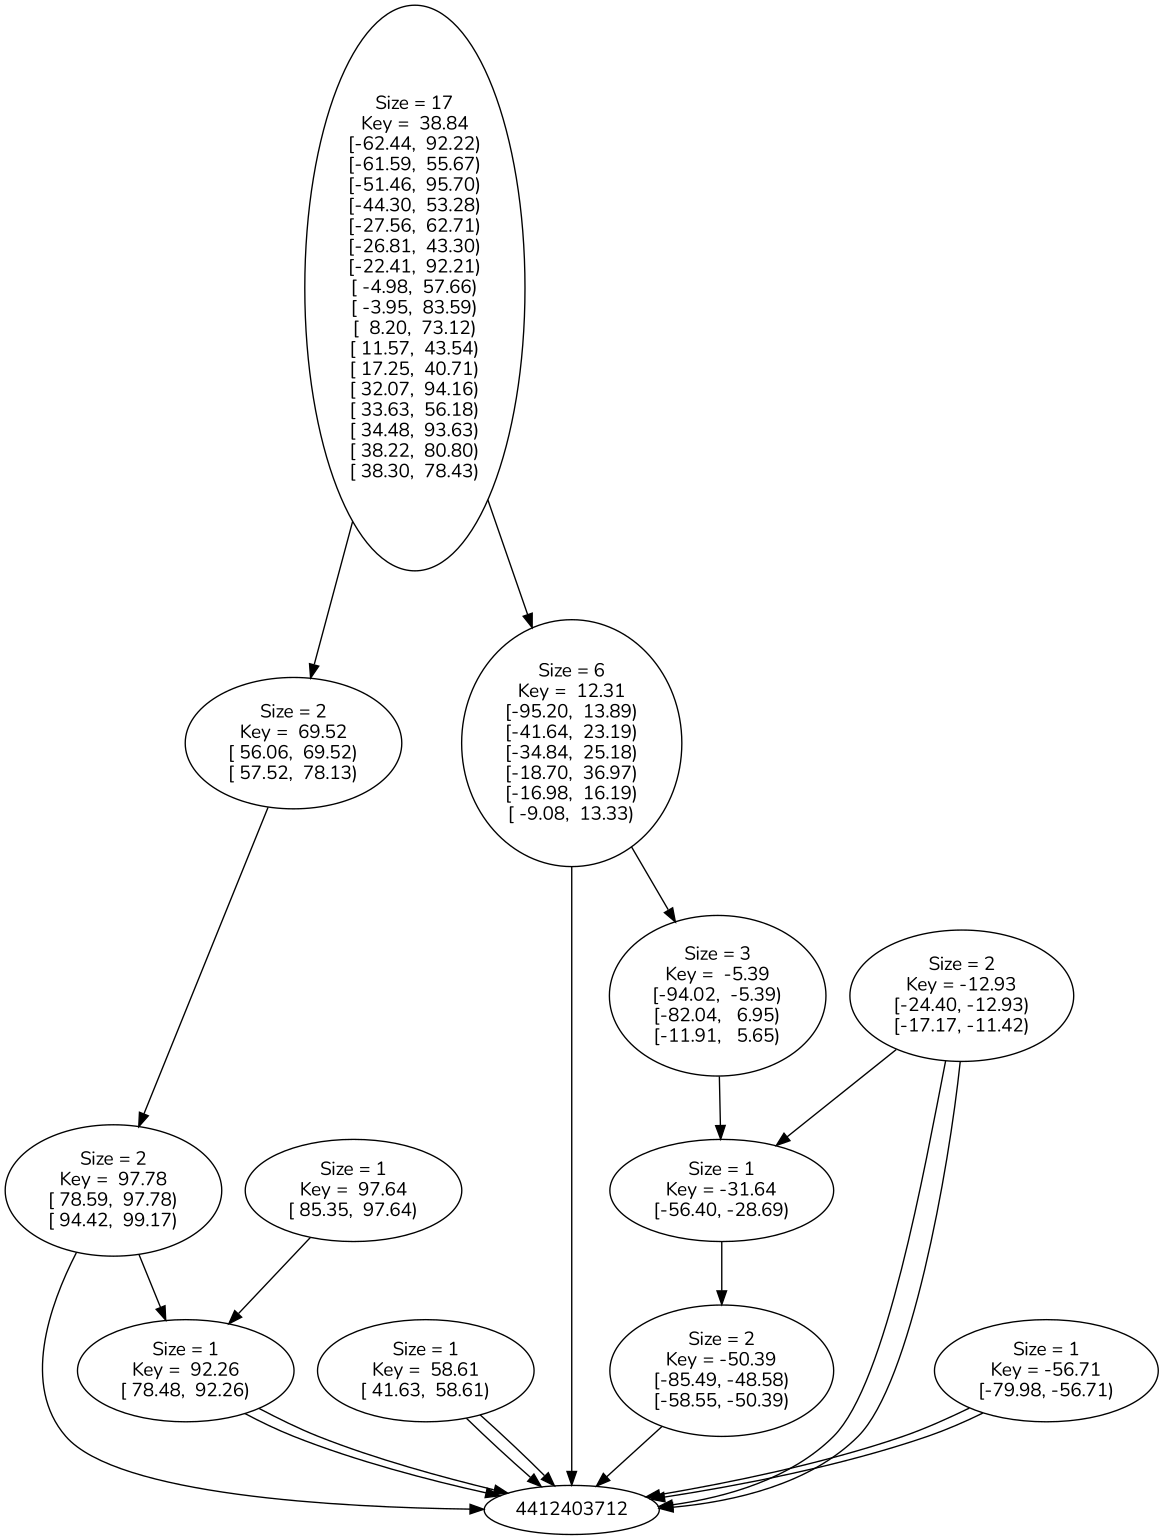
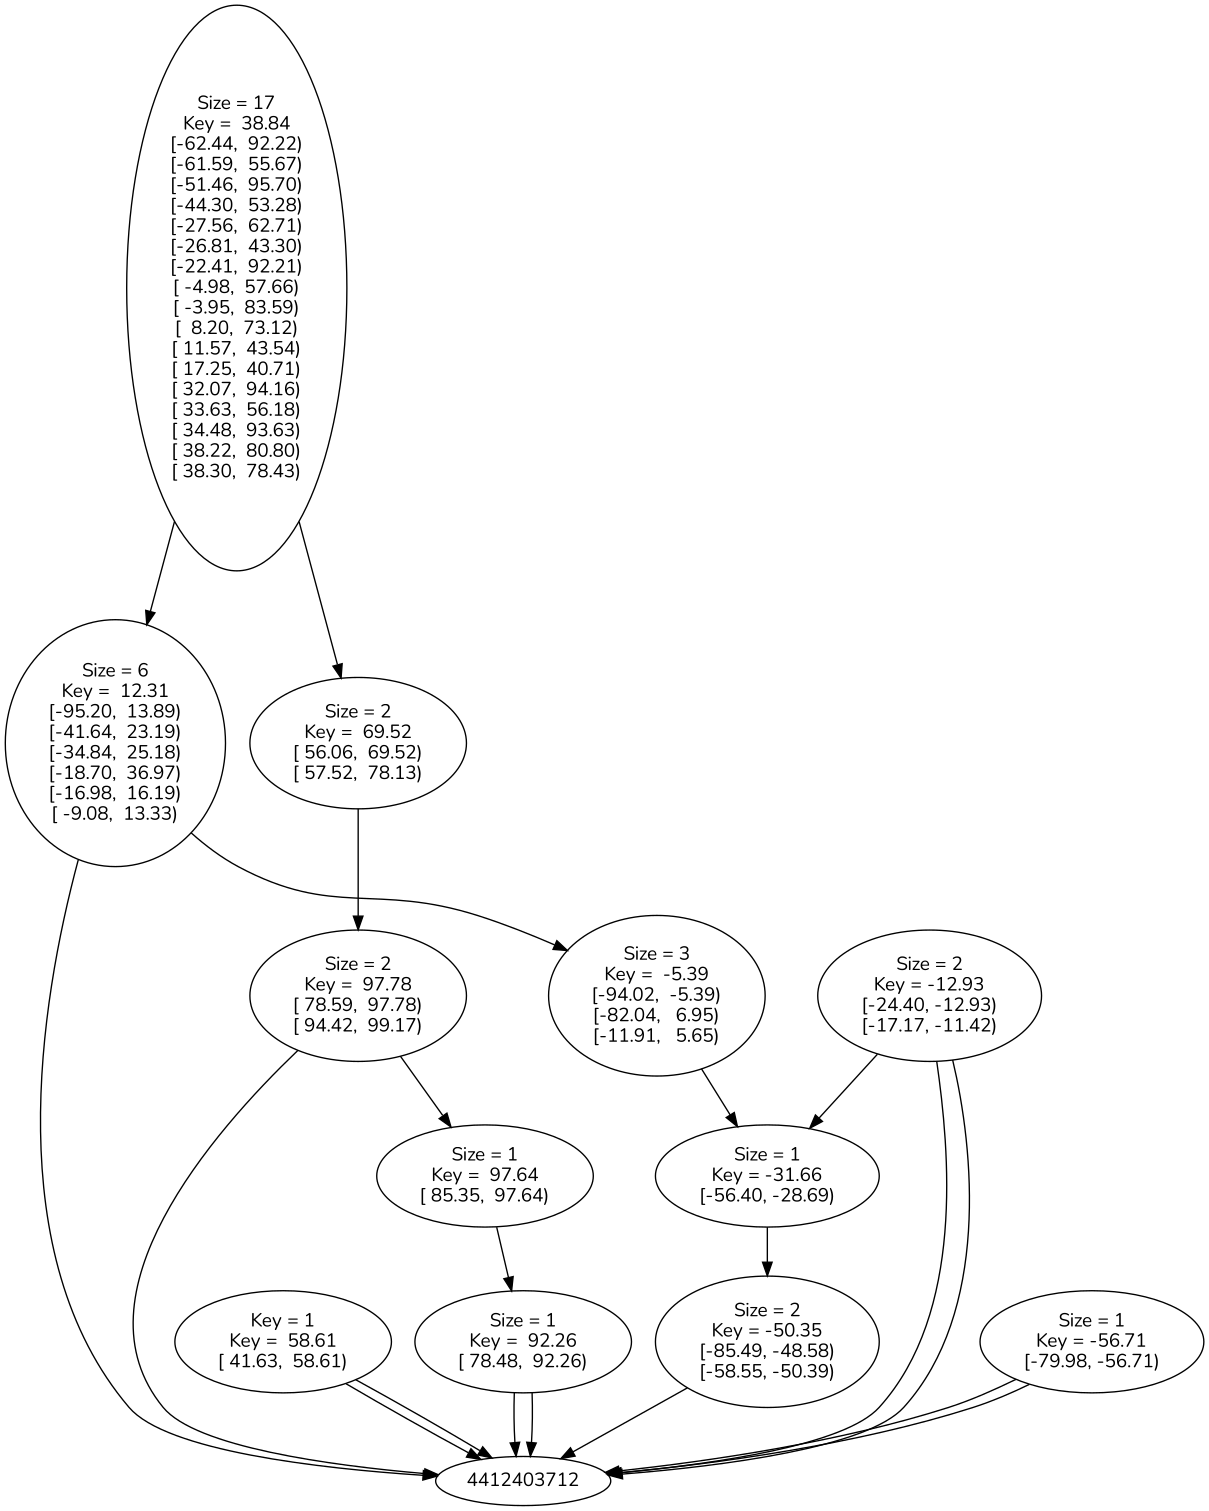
node "Size = 1 Key = -31.64 [-56.40, -28.69)": label "Size = 1 Key = -31.64 [-56.40, -28.69)" -> "Size = 1 Key = -31.66 [-56.40, -28.69)"
edge "Size = 2 Key =  97.78 [ 78.59,  97.78) [ 94.42,  99.17)" -> "Size = 1 Key =  92.26 [ 78.48,  92.26)": now "Size = 2 Key =  97.78 [ 78.59,  97.78) [ 94.42,  99.17)" -> "Size = 1 Key =  97.64 [ 85.35,  97.64)"
node "Size = 1 Key =  58.61 [ 41.63,  58.61)": label "Size = 1 Key =  58.61 [ 41.63,  58.61)" -> "Key = 1 Key =  58.61 [ 41.63,  58.61)"
node "Size = 2 Key = -50.39 [-85.49, -48.58) [-58.55, -50.39)": label "Size = 2 Key = -50.39 [-85.49, -48.58) [-58.55, -50.39)" -> "Size = 2 Key = -50.35 [-85.49, -48.58) [-58.55, -50.39)"
